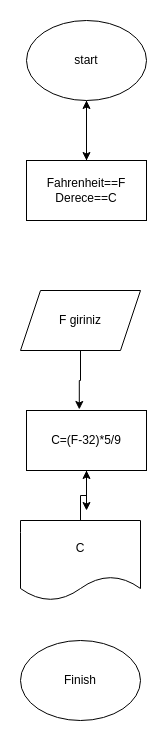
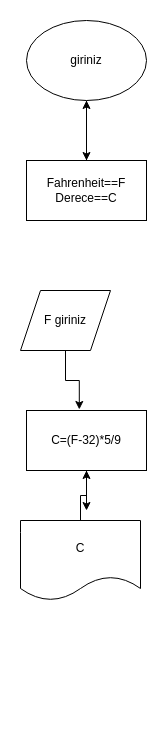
node "start": label "start" -> "giriniz"
node "F giriniz": size 120x60 -> 90x60
node "Finish": removed
